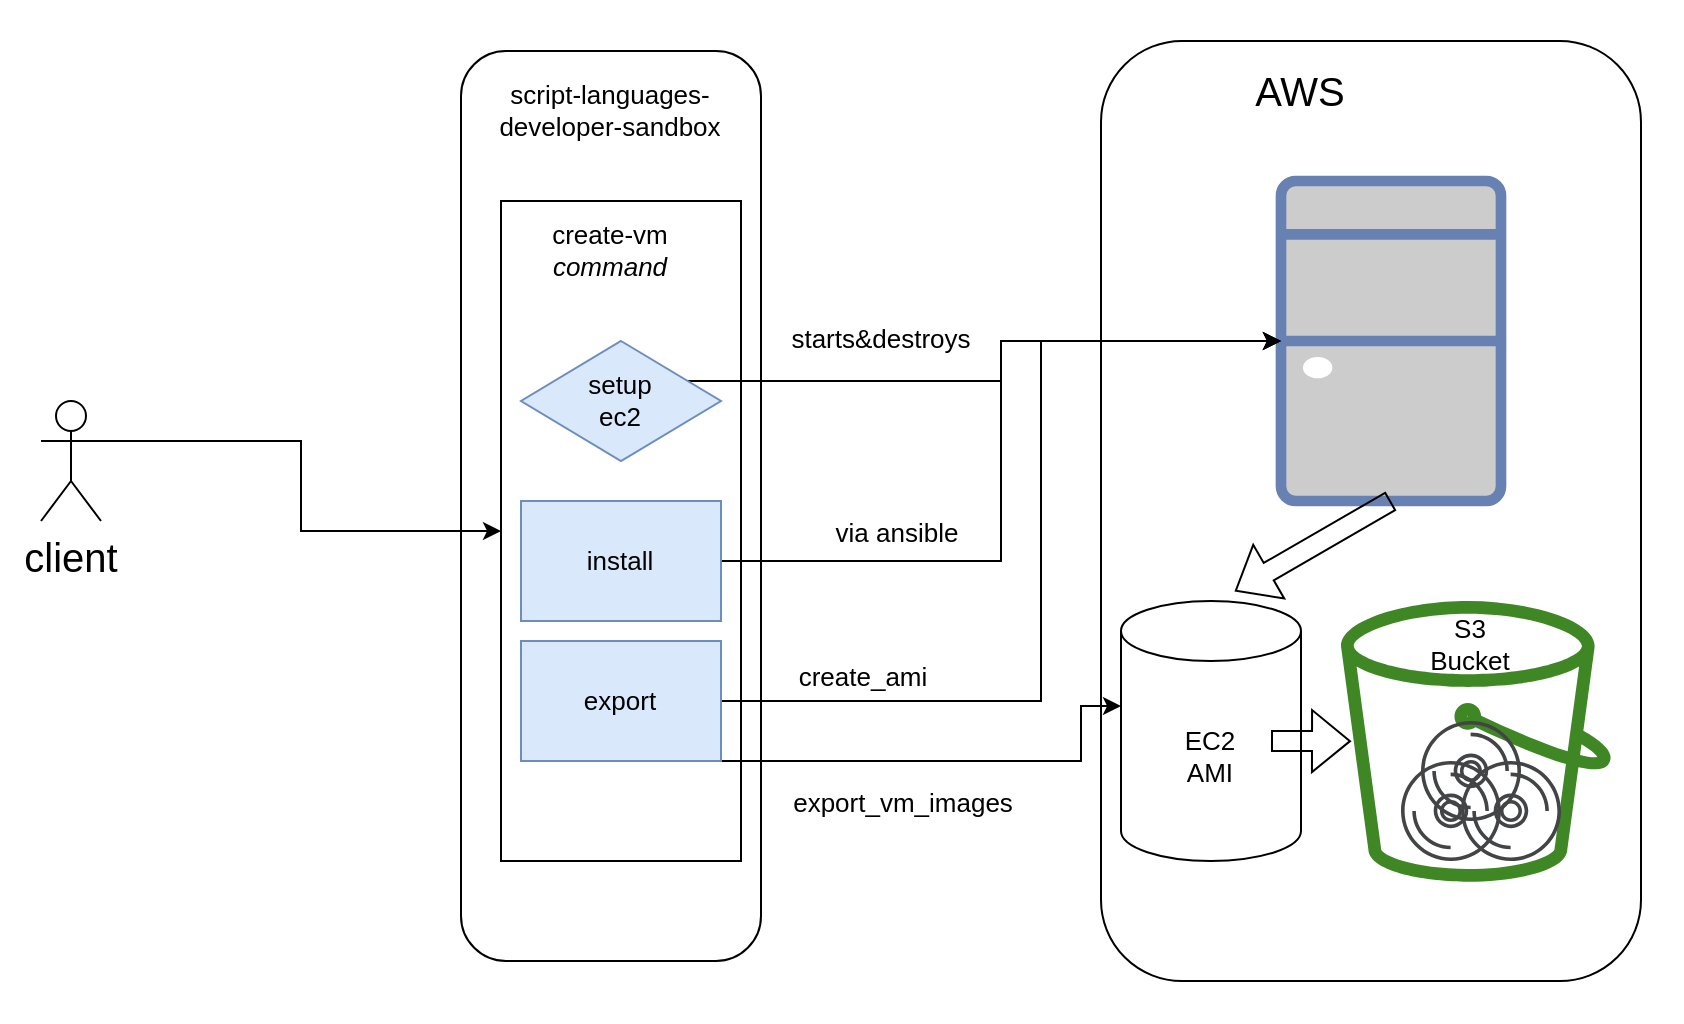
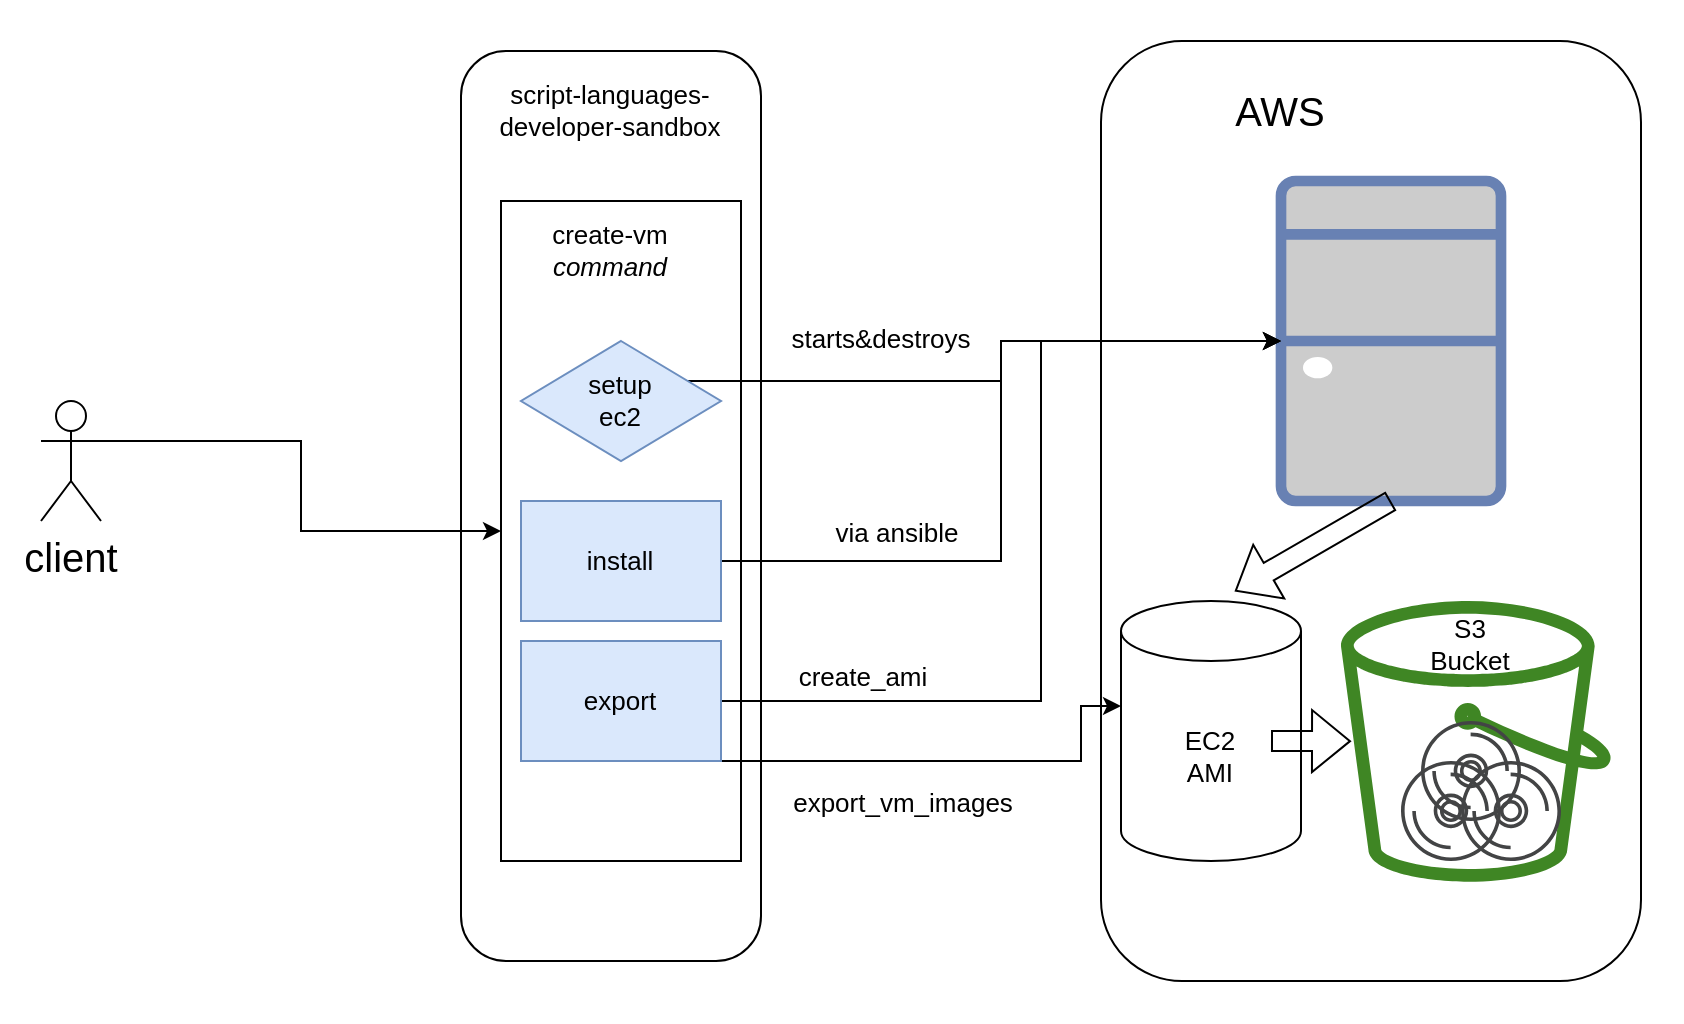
node "AWS": moved (1301, 91) -> (1281, 111)
